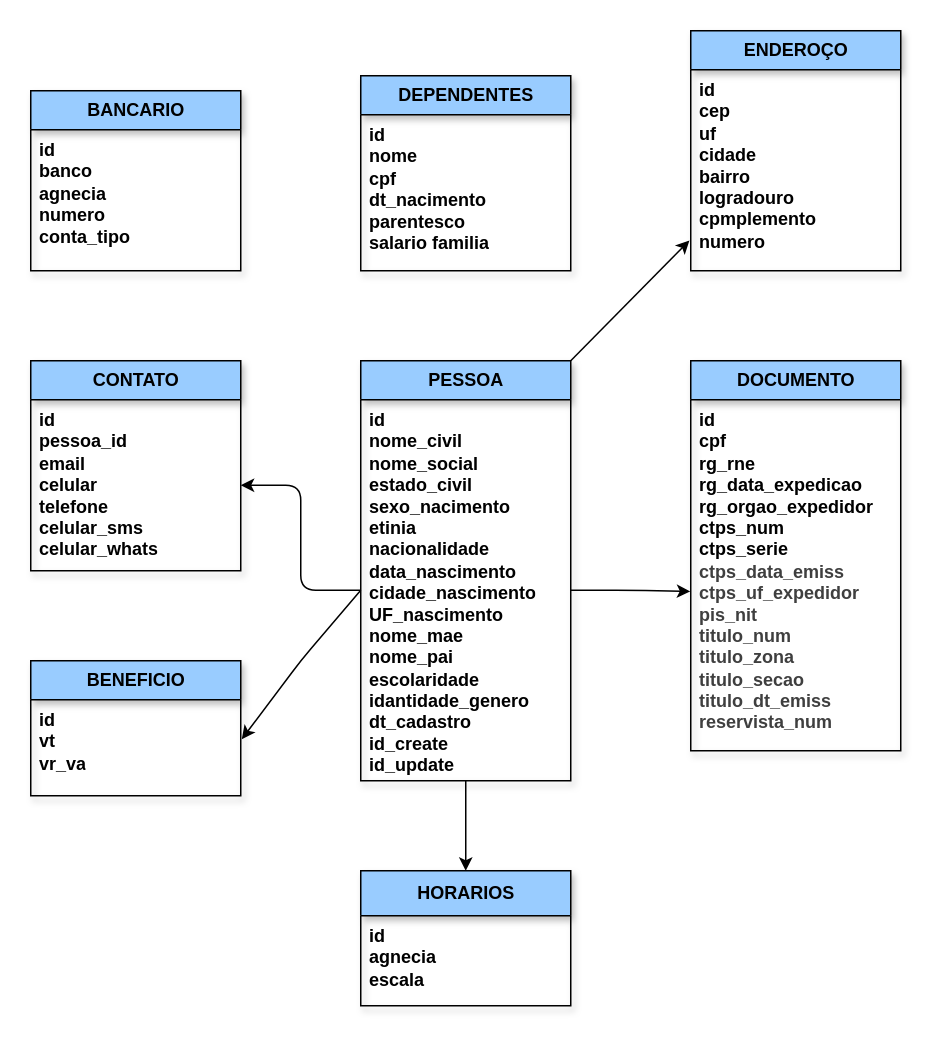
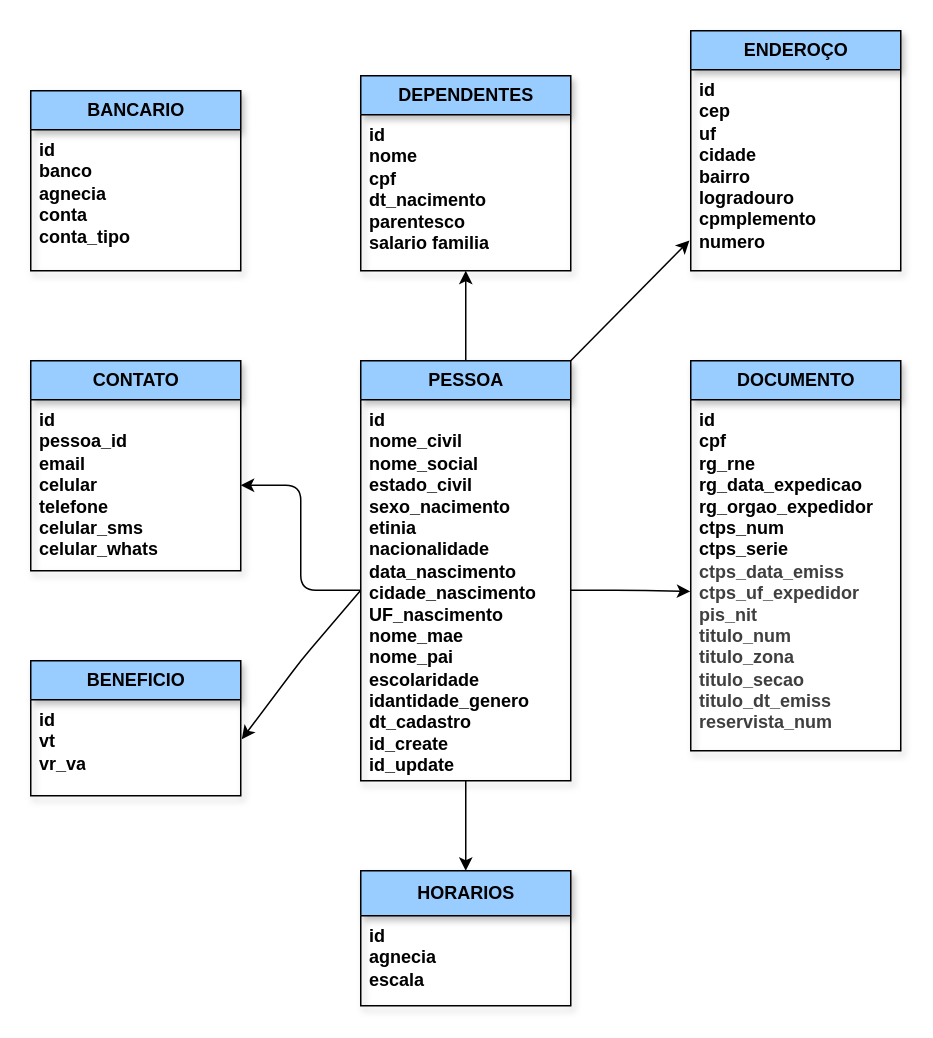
node "id banco agnecia numero conta_tipo": label "id banco agnecia numero conta_tipo" -> "id banco agnecia conta conta_tipo"
edge "PESSOA" -> "DEPENDENTES": added
